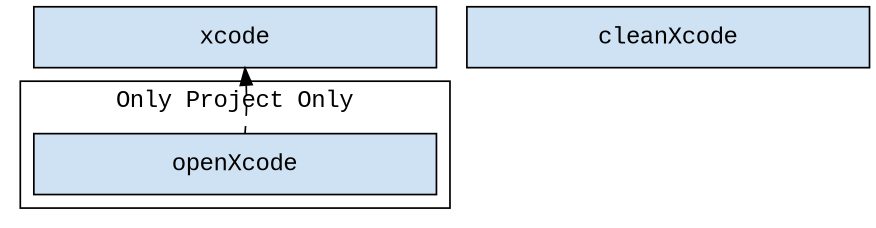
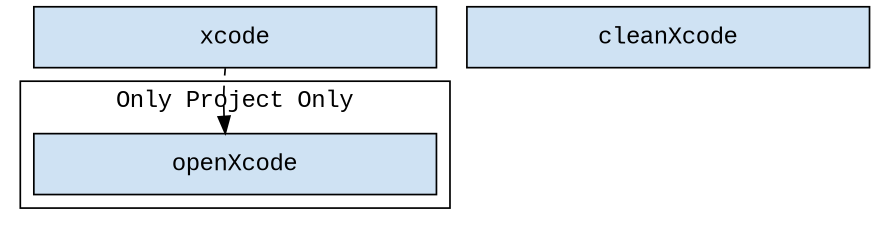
edge "openXcode" -> "xcode": reversed
